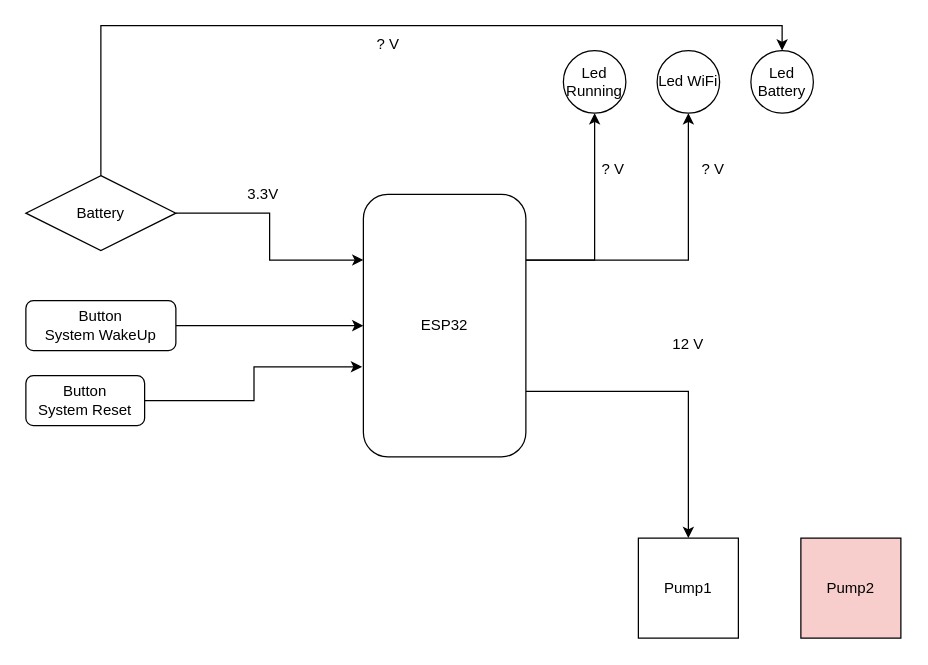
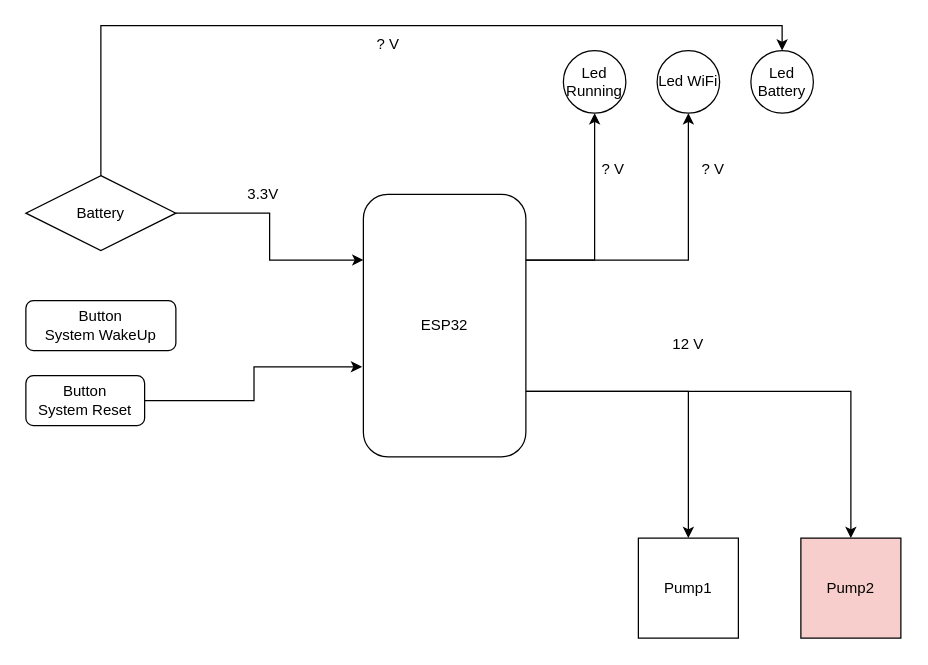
edge "Button System WakeUp" -> "ESP32": removed
edge "ESP32" -> "Pump2": added
